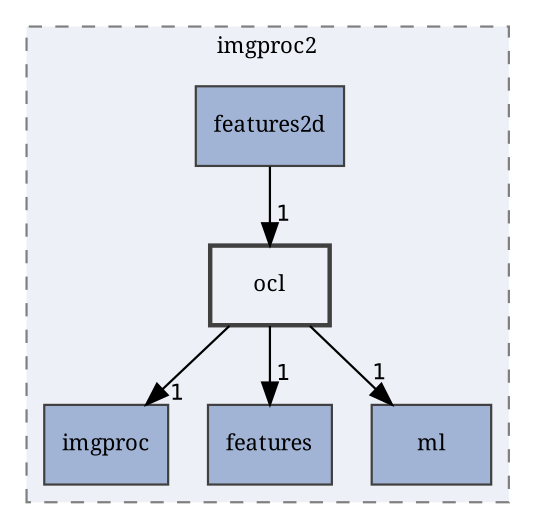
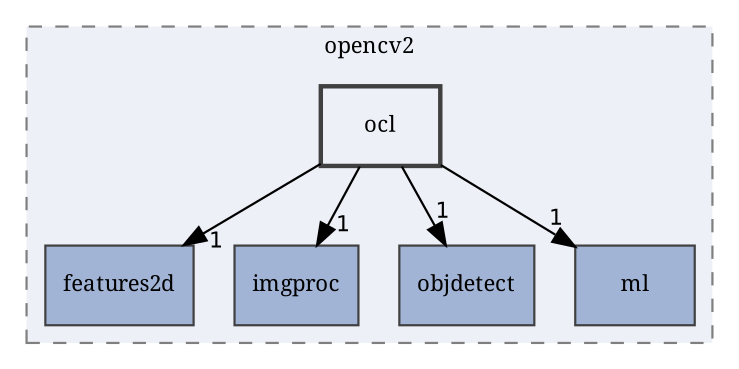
cluster "imgproc2": label "imgproc2" -> "opencv2"
edge "features2d" -> "ocl": reversed
node "features": label "features" -> "objdetect"
